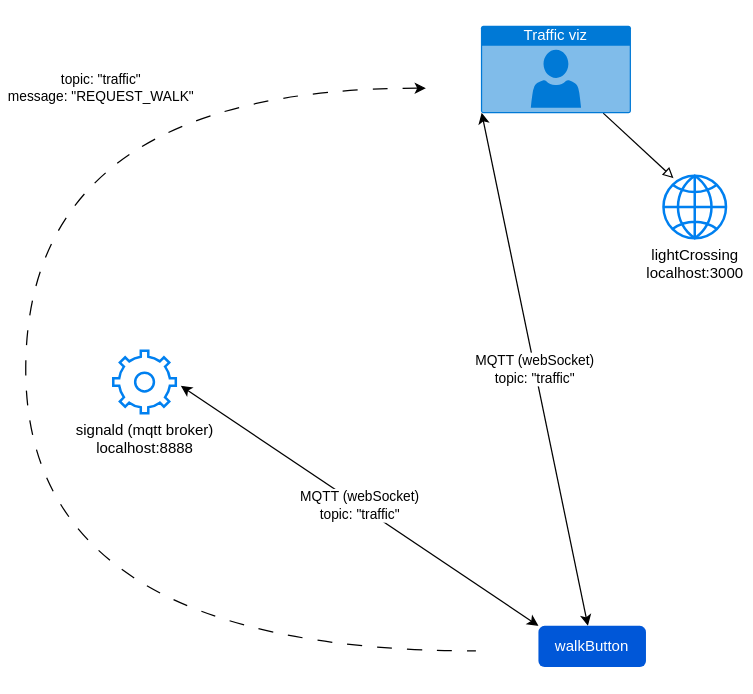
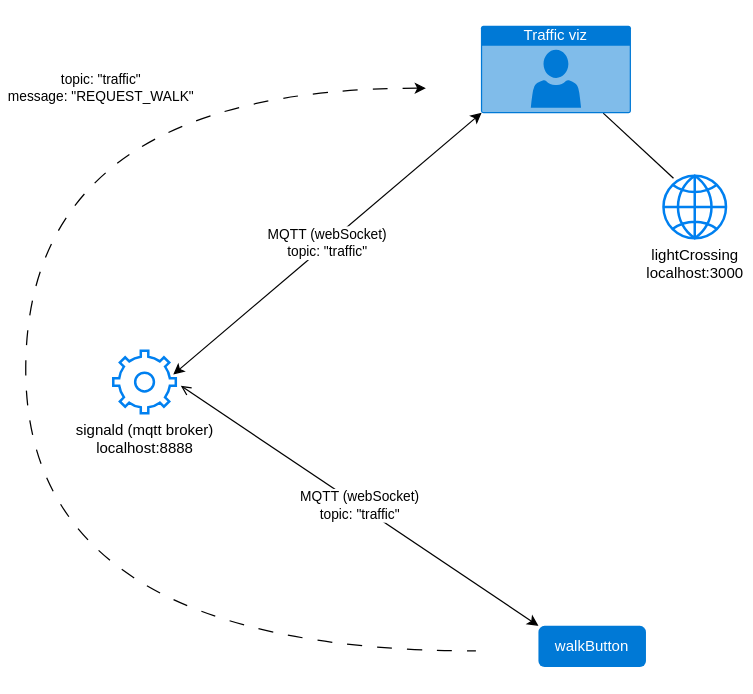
edge "Traffic viz" -> "lightCrossing localhost:3000": arrowhead block -> none
edge "Traffic viz" -- "walkButton": now "Traffic viz" -- "signald (mqtt broker) localhost:8888"
edge "signald (mqtt broker) localhost:8888" -- "walkButton": arrowhead classic -> open
node "walkButton": fillcolor #0057d8 -> #0079d6
